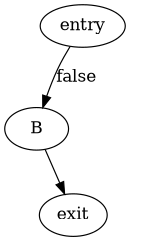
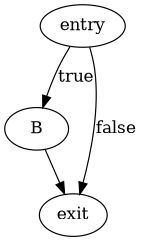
edge "entry" -> "B": label "false" -> "true"
edge "entry" -> "exit": added, label "false"
